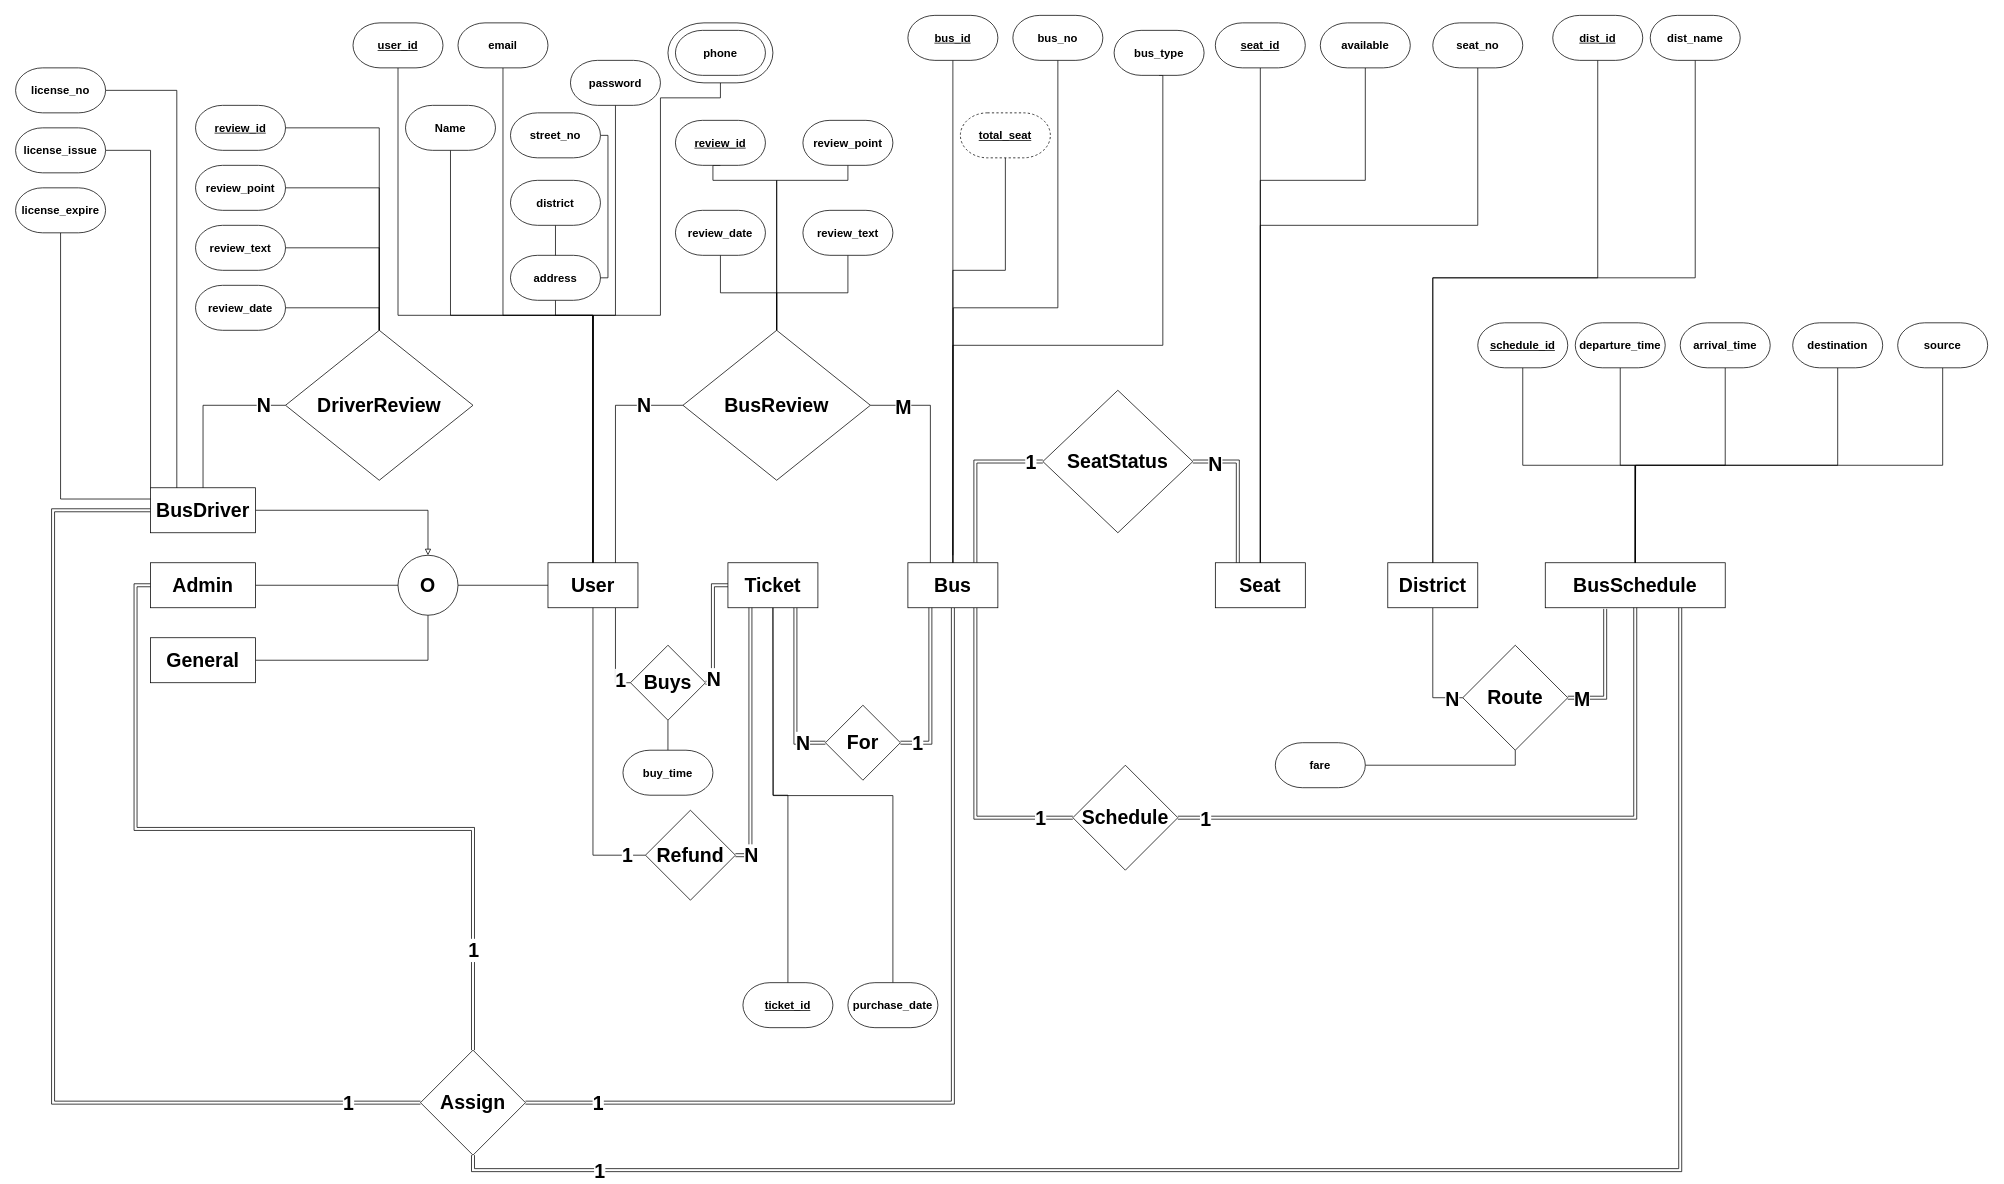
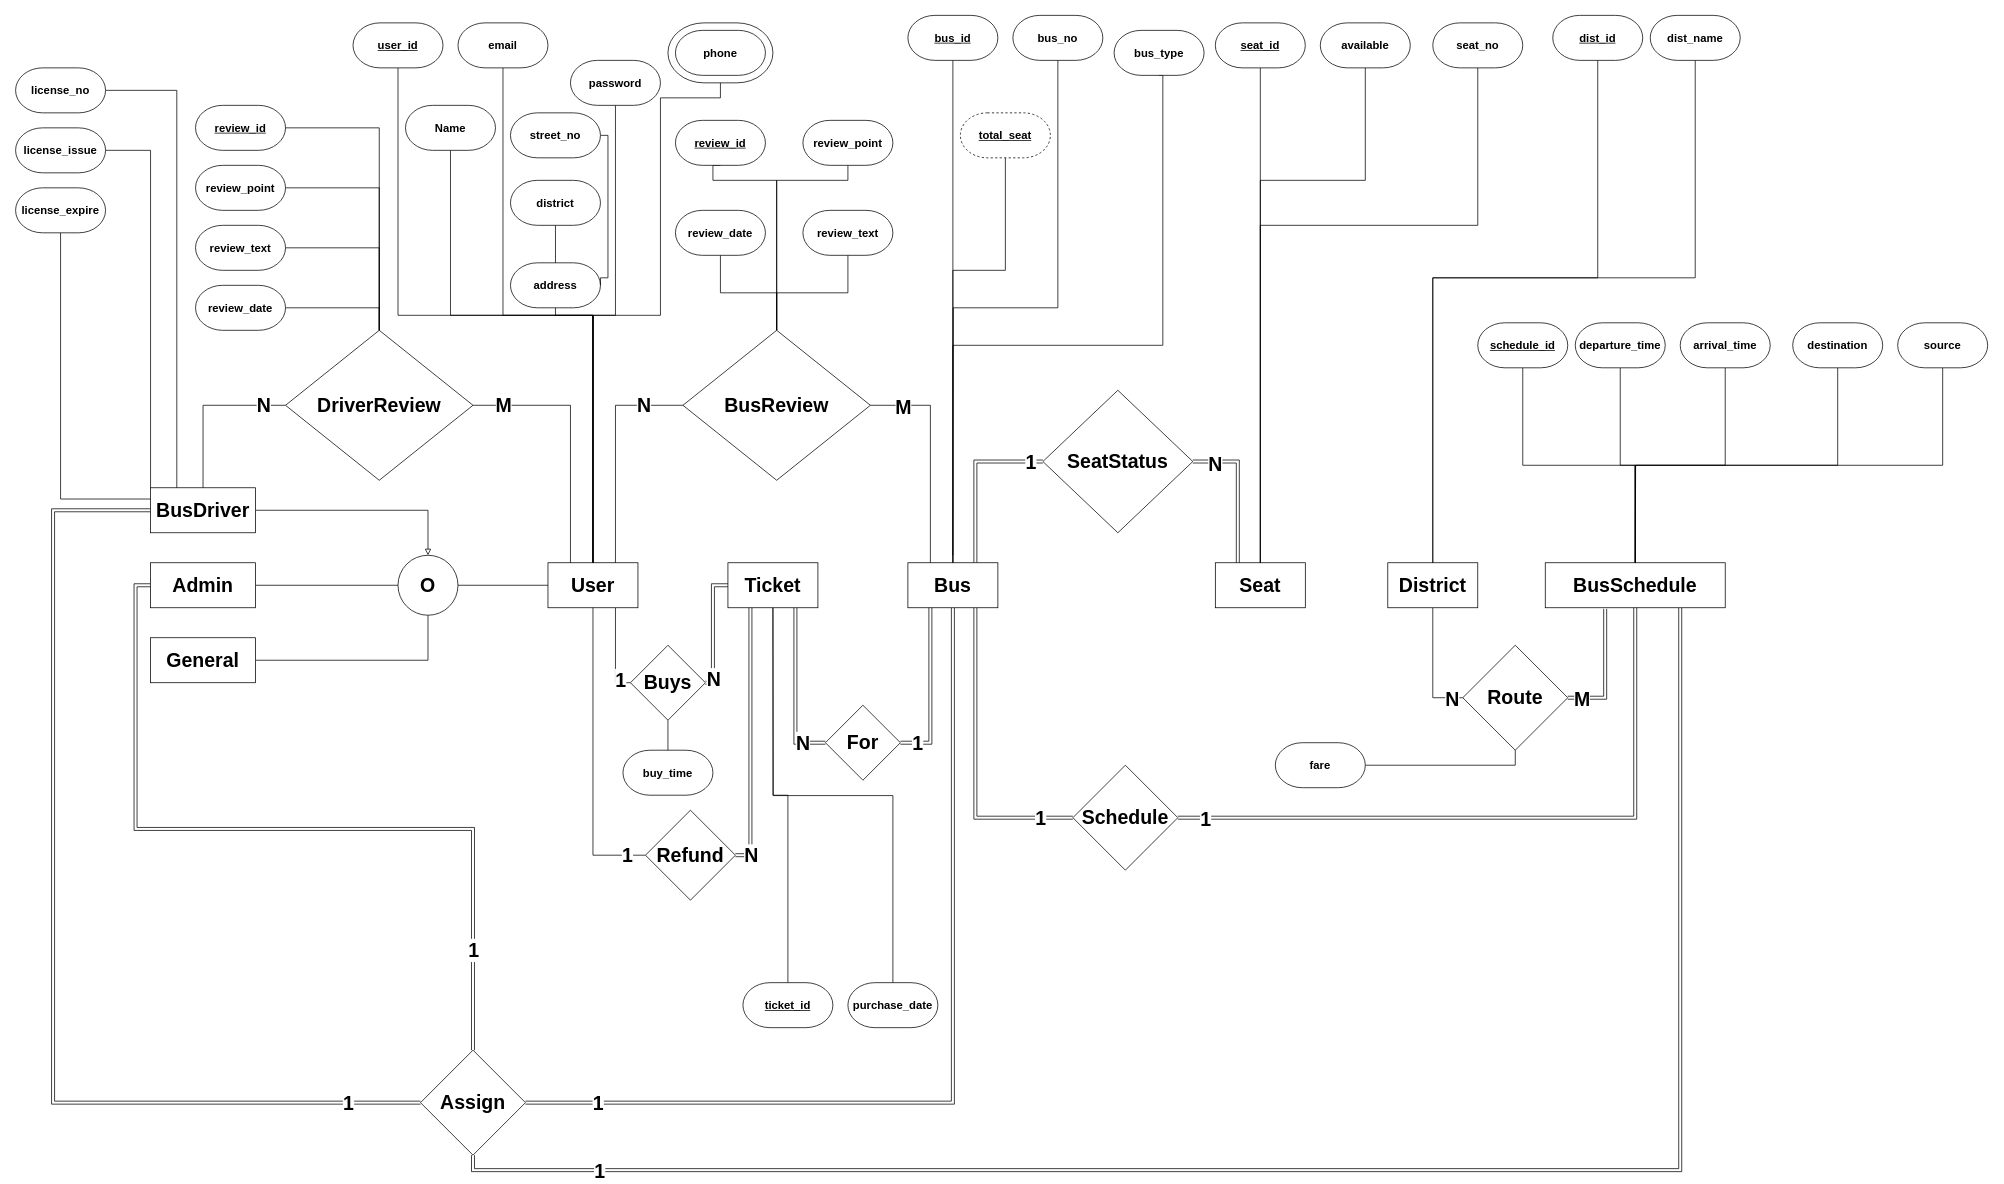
node "address": moved (555, 278) -> (555, 285)
edge "DriverReview" -- "User": added, label "M"
